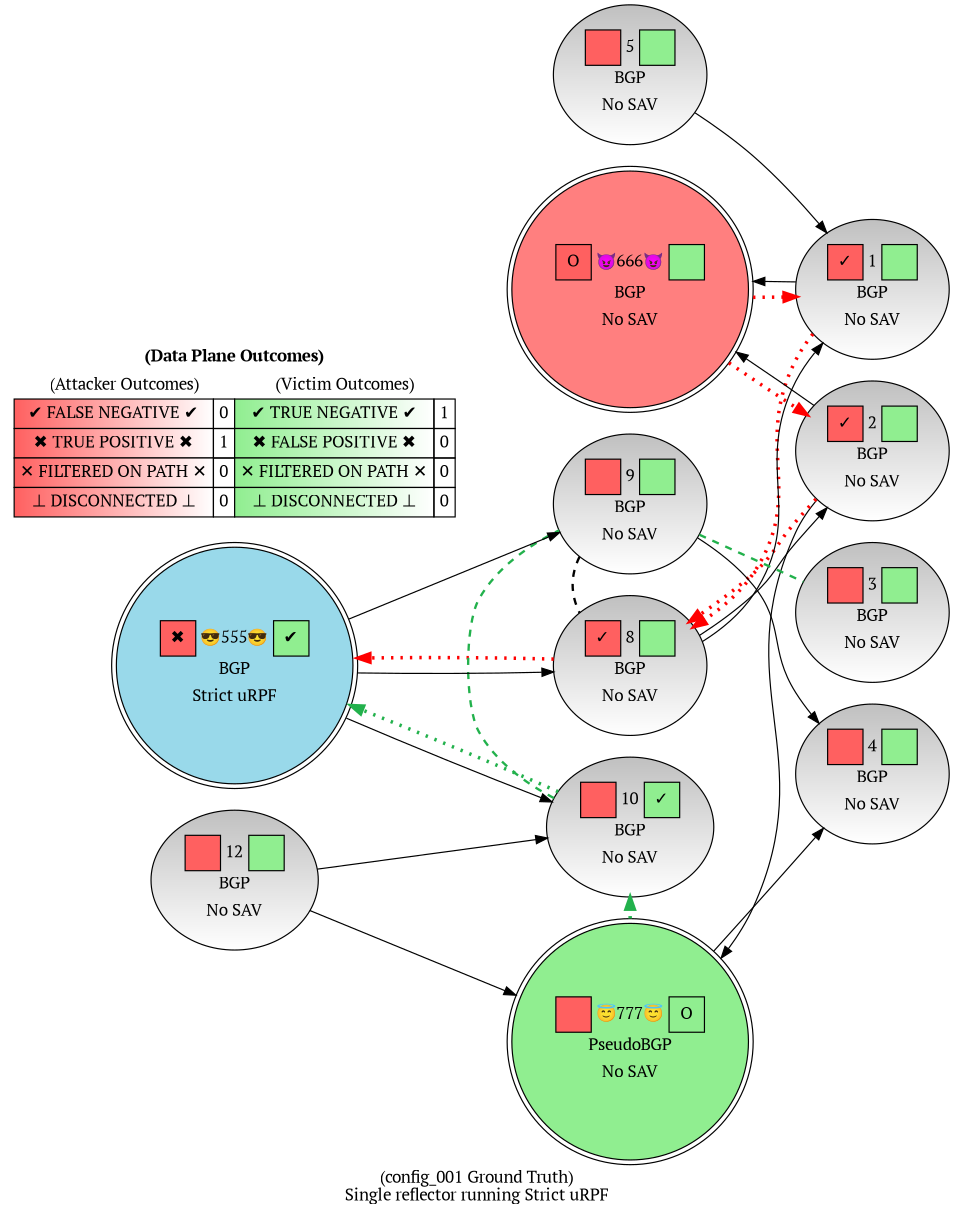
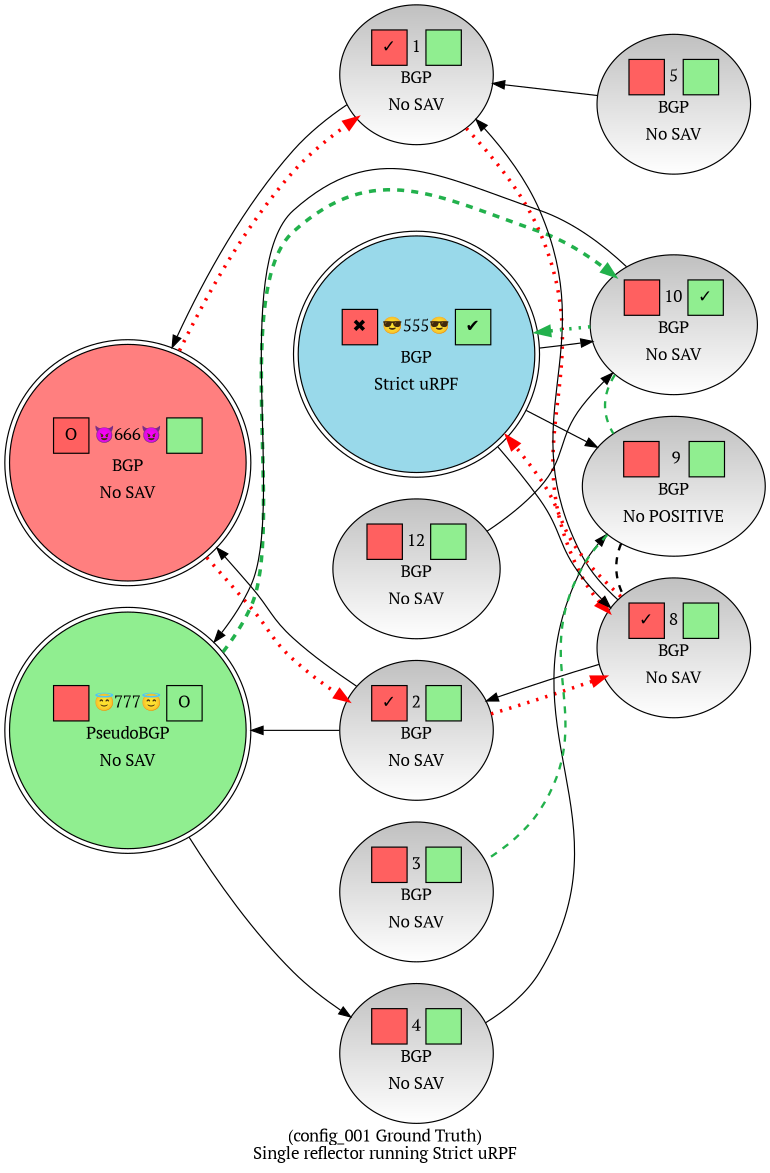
node "(Data Plane Outcomes)": removed
node "9": text "No SAV" -> "No POSITIVE"
edge "9" -> "4": reversed
edge "😇777😇" -> "10": style dotted -> dashed
edge "12" -> "😇777😇": now "10" -> "😇777😇"
